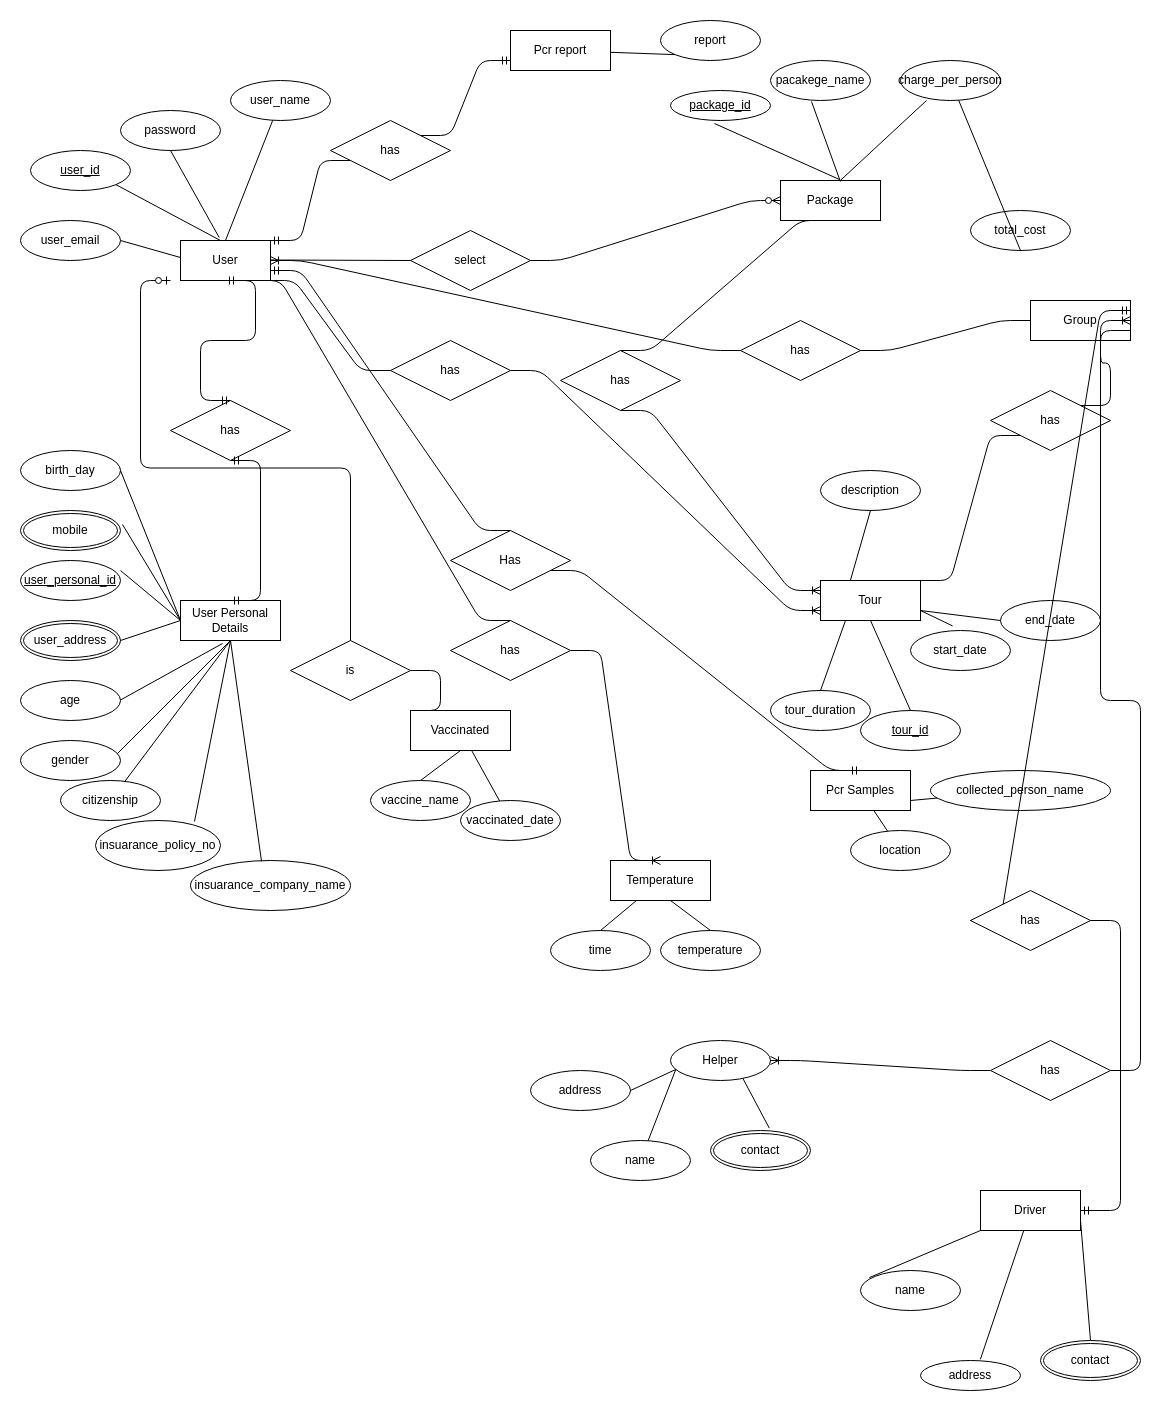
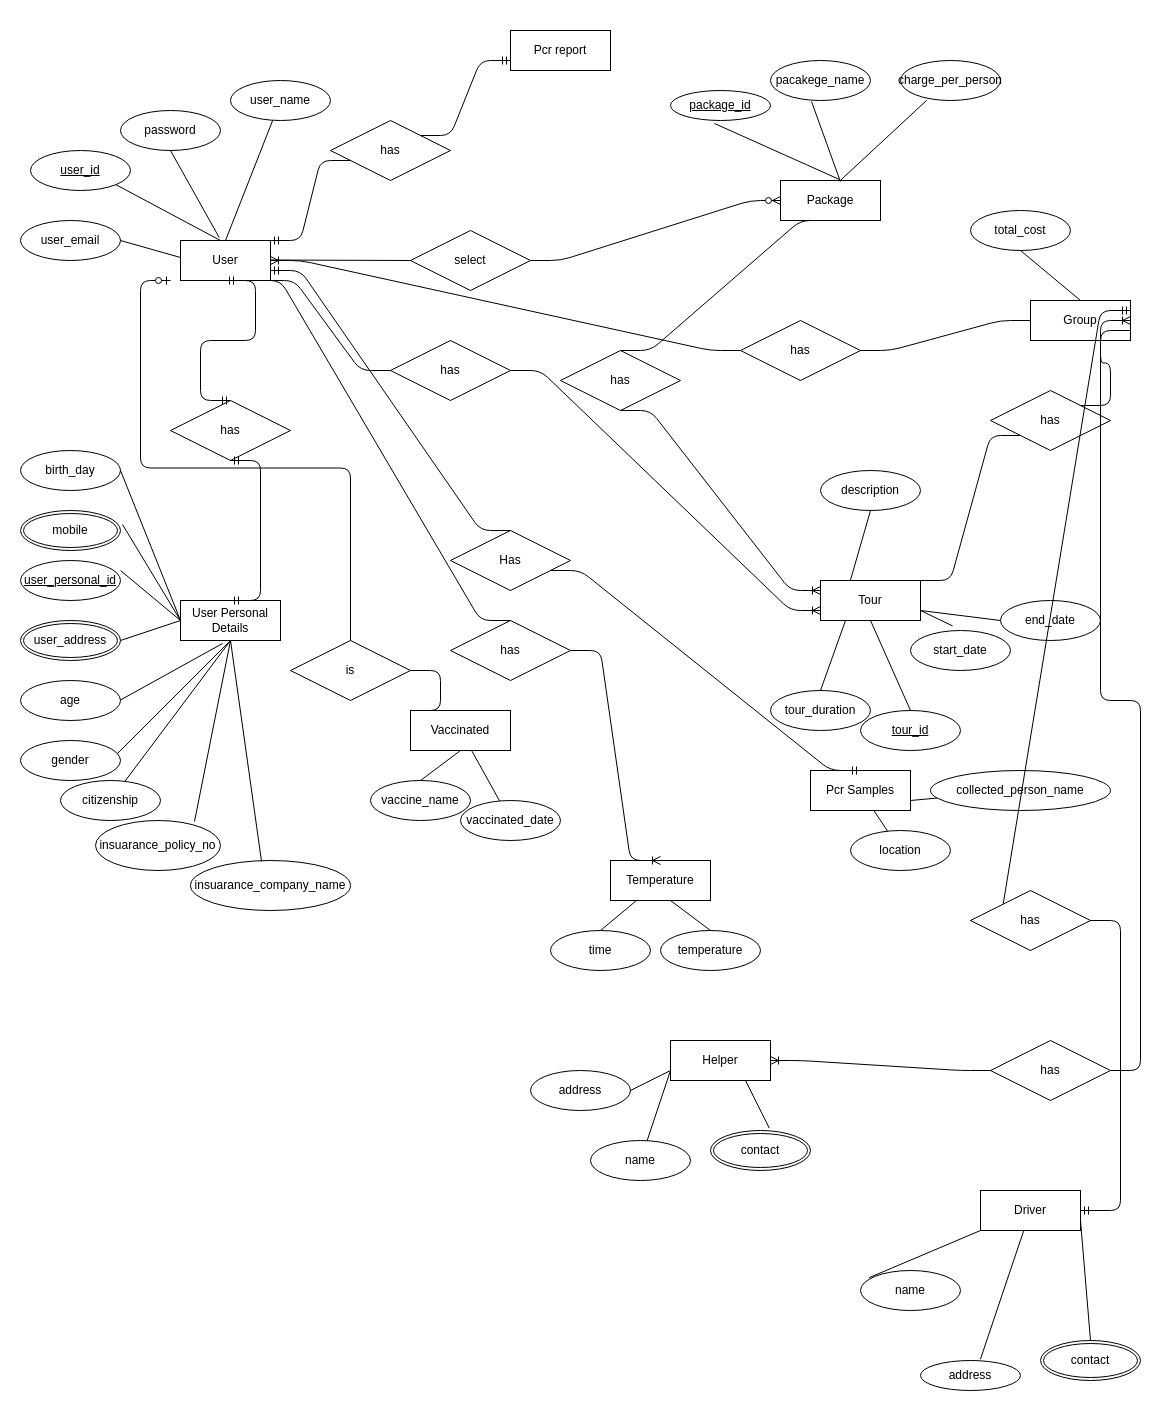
node "report": removed
edge "report" -- "Pcr report": removed
edge "charge_per_person" -- "total_cost": now "Group" -- "total_cost"
node "Helper": shape ellipse -> rectangle
